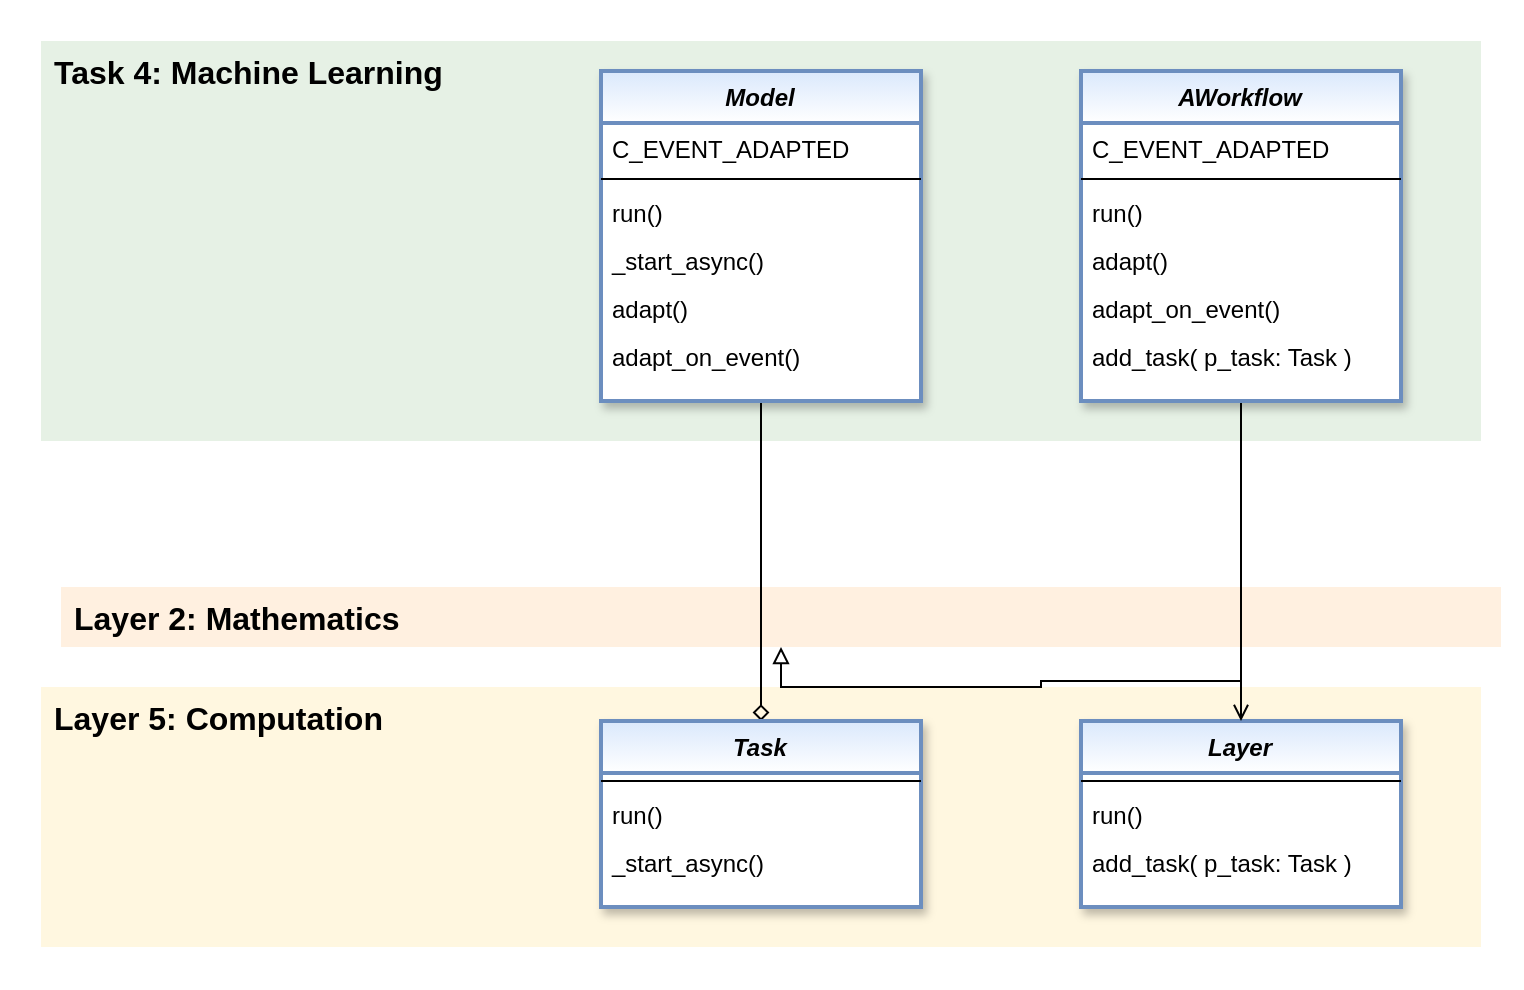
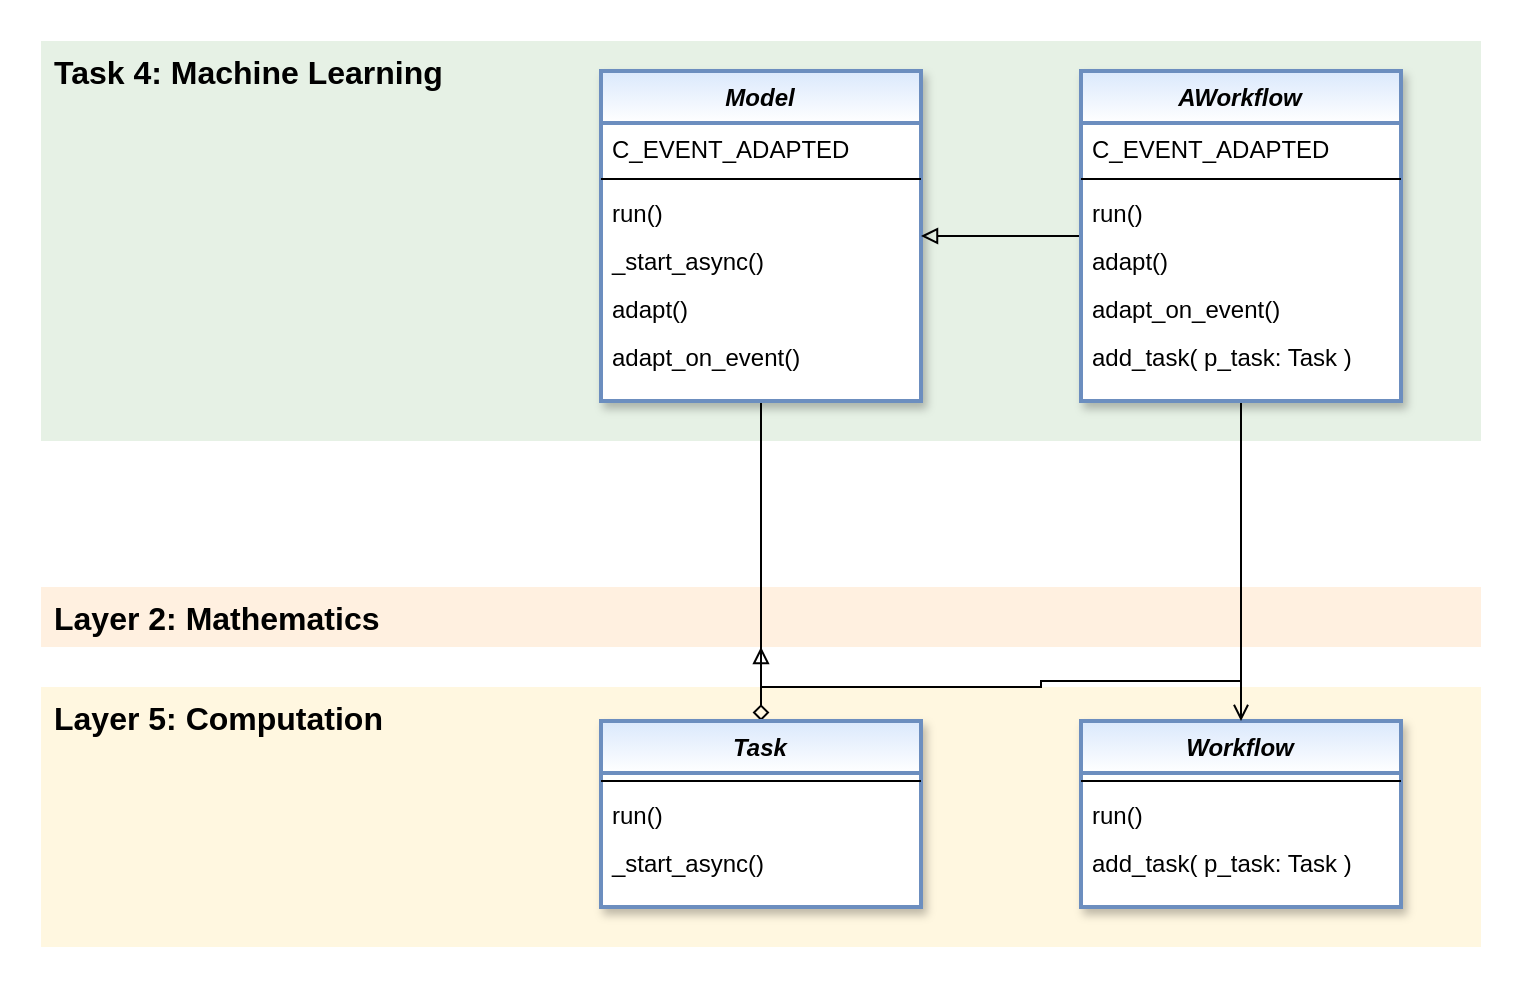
edge "AWorkflow" -> "Model": added
node "Layer 2: Mathematics": moved (781, 617) -> (761, 617)
node "Layer": label "Layer" -> "Workflow"
